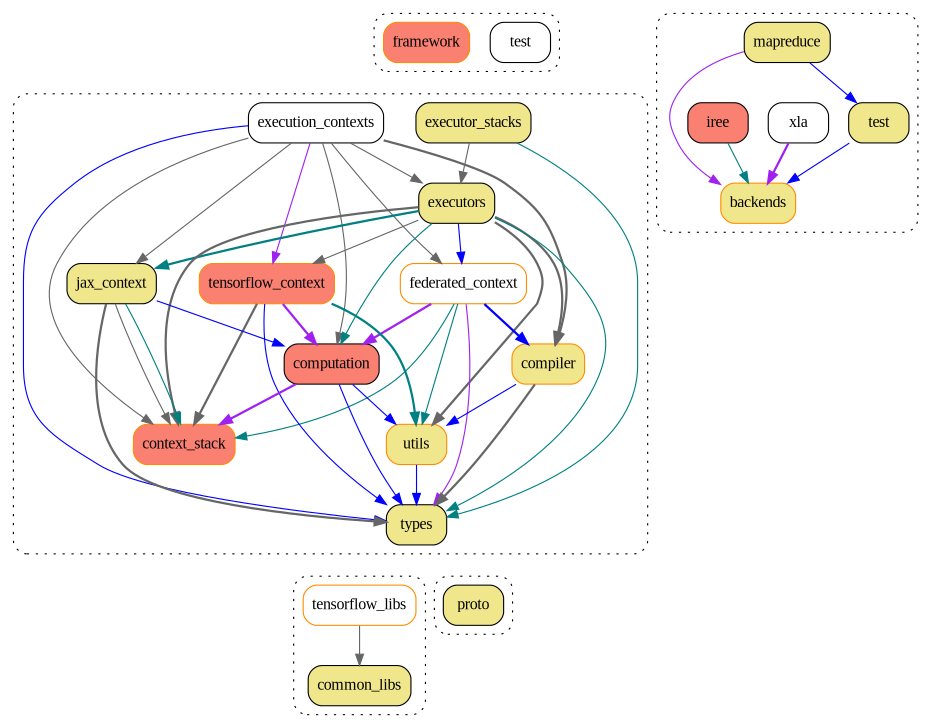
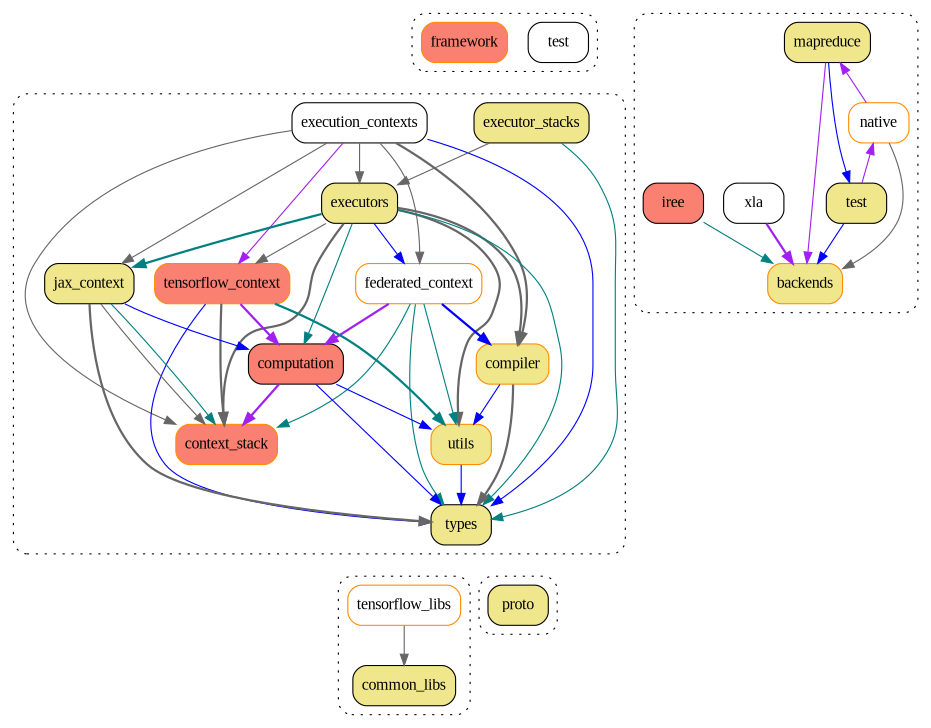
node "native": added
edge "execution_contexts" -> "computation": removed
edge "federated_context" -> "types": color purple -> teal
